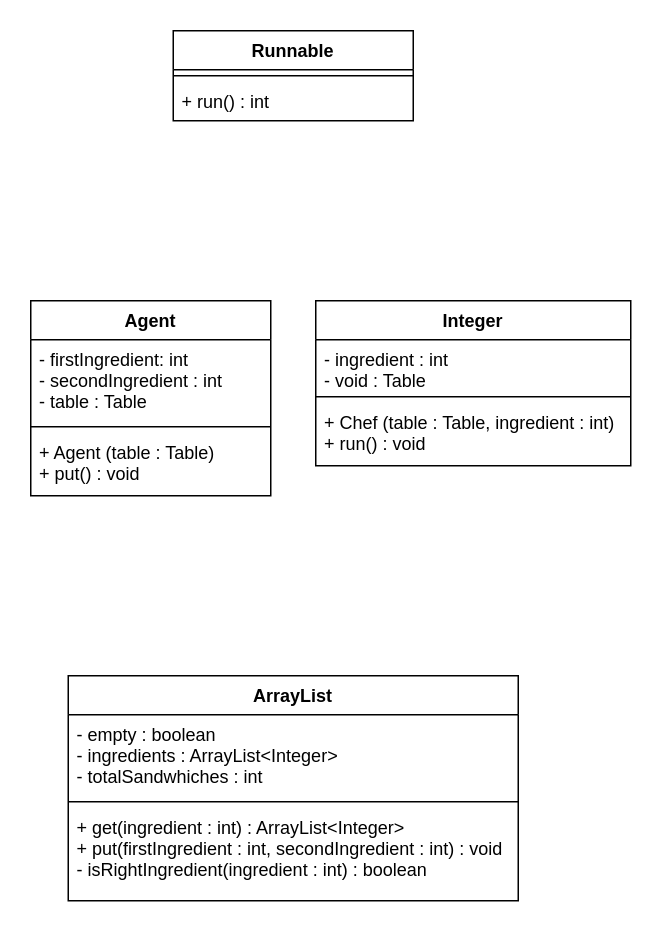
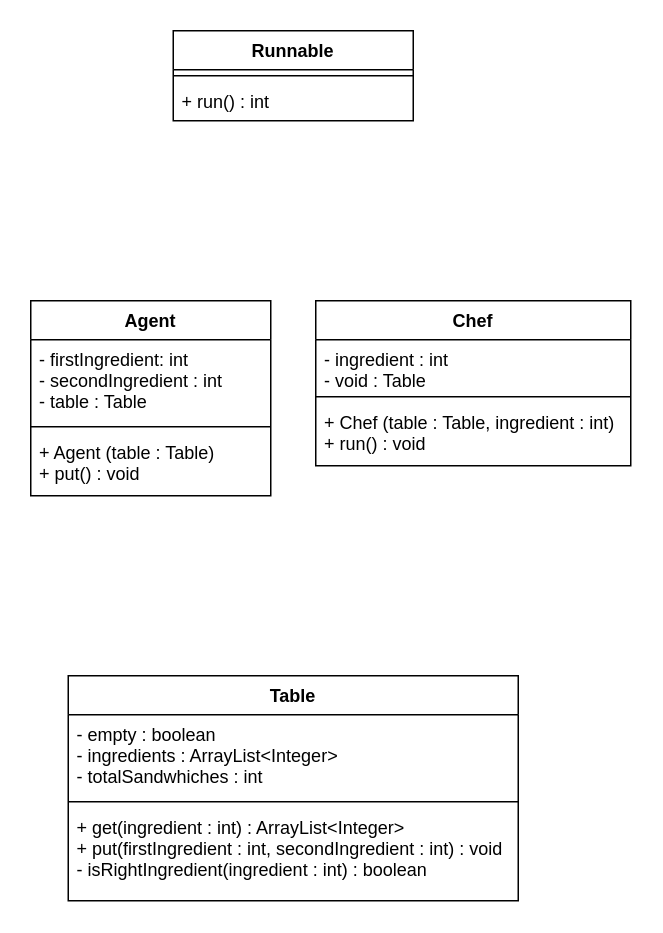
node "Integer": label "Integer" -> "Chef"
node "ArrayList": label "ArrayList" -> "Table"
